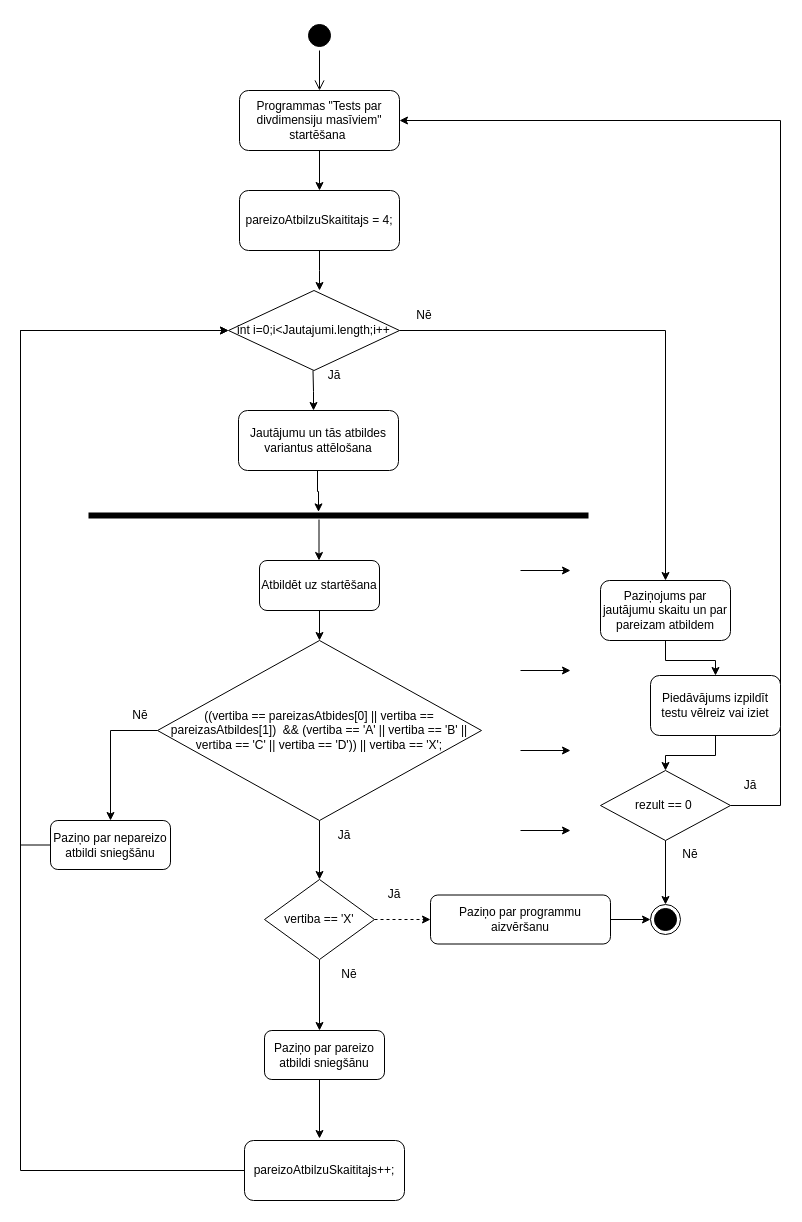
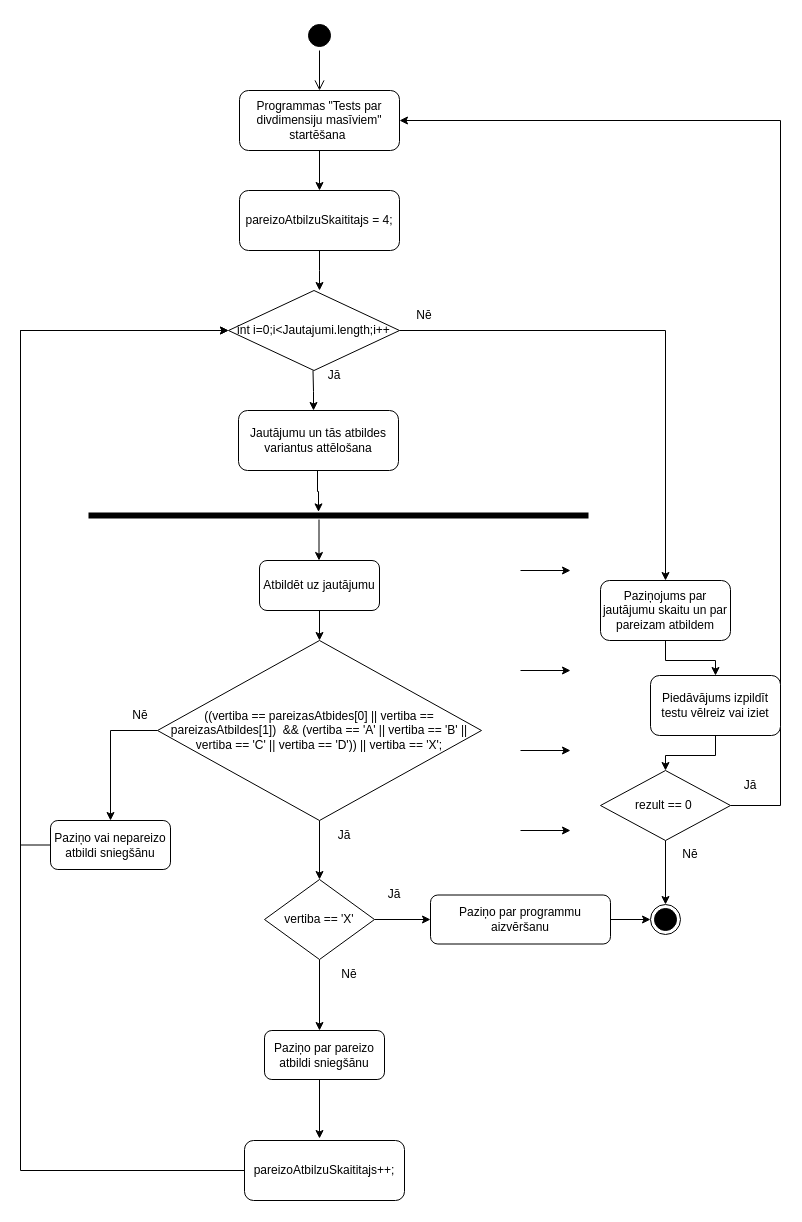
node "Atbildēt uz startēšana": label "Atbildēt uz startēšana" -> "Atbildēt uz jautājumu"
node "Paziņo par nepareizo atbildi sniegšānu": label "Paziņo par nepareizo atbildi sniegšānu" -> "Paziņo vai nepareizo atbildi sniegšānu"
edge "vertiba == 'X'" -> "Paziņo par programmu aizvēršanu": style dashed -> solid
